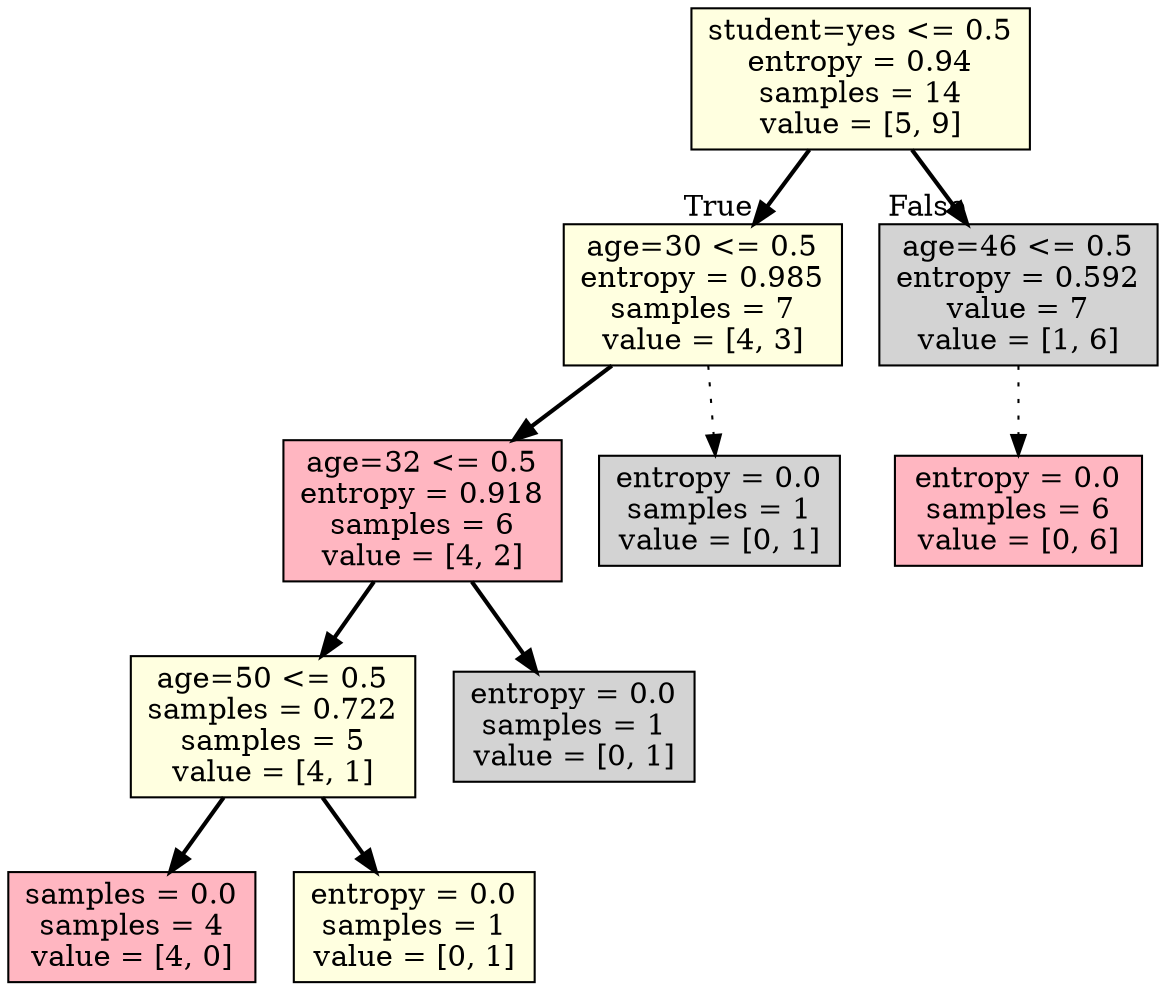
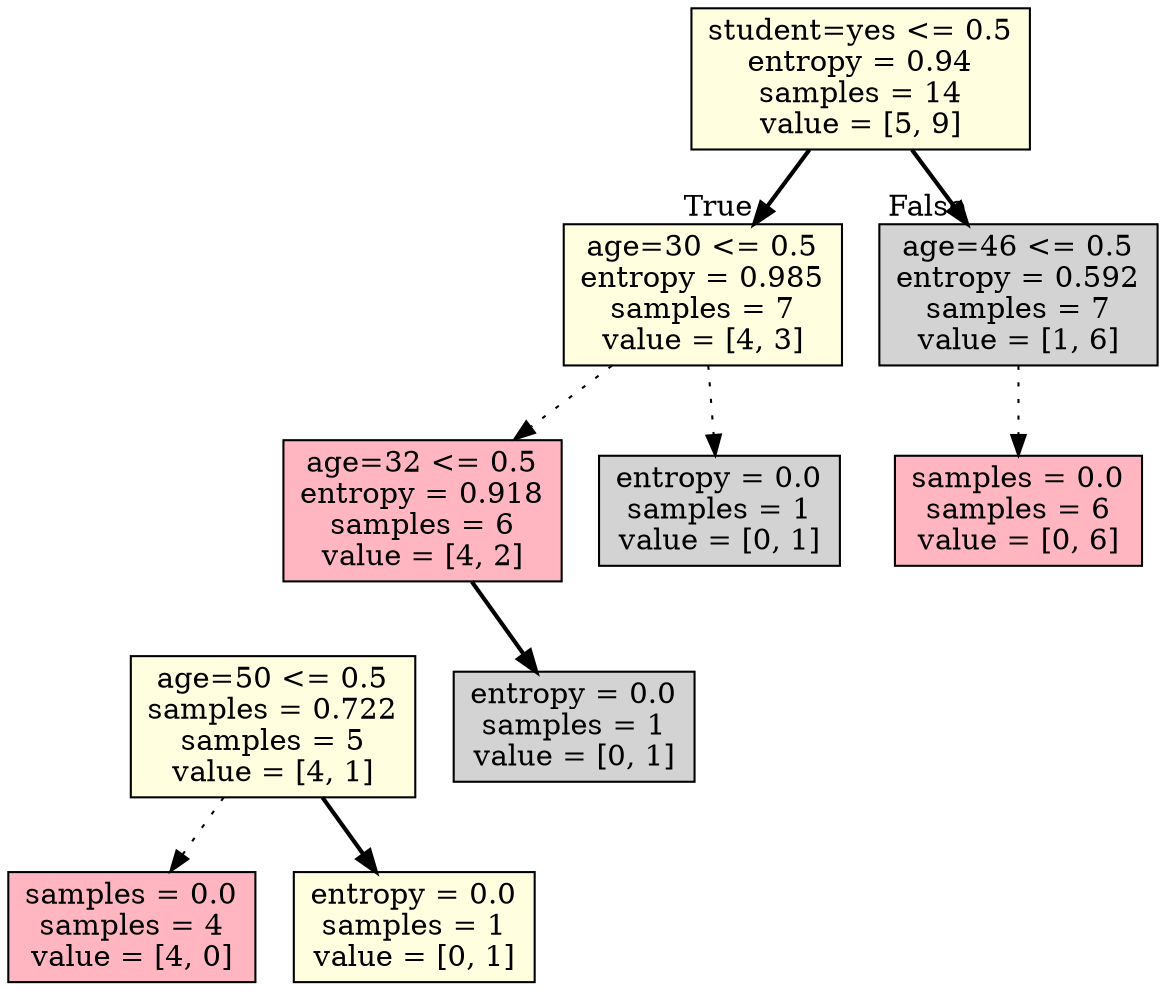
node "age=46 <= 0.5 entropy = 0.592 value = 7 value = [1, 6]": label "age=46 <= 0.5 entropy = 0.592 value = 7 value = [1, 6]" -> "age=46 <= 0.5 entropy = 0.592 samples = 7 value = [1, 6]"
edge "age=30 <= 0.5 entropy = 0.985 samples = 7 value = [4, 3]" -> "age=32 <= 0.5 entropy = 0.918 samples = 6 value = [4, 2]": style bold -> dotted
node "entropy = 0.0 samples = 6 value = [0, 6]": label "entropy = 0.0 samples = 6 value = [0, 6]" -> "samples = 0.0 samples = 6 value = [0, 6]"
edge "age=32 <= 0.5 entropy = 0.918 samples = 6 value = [4, 2]" -> "age=50 <= 0.5 samples = 0.722 samples = 5 value = [4, 1]": removed
edge "age=50 <= 0.5 samples = 0.722 samples = 5 value = [4, 1]" -> "samples = 0.0 samples = 4 value = [4, 0]": style bold -> dotted
